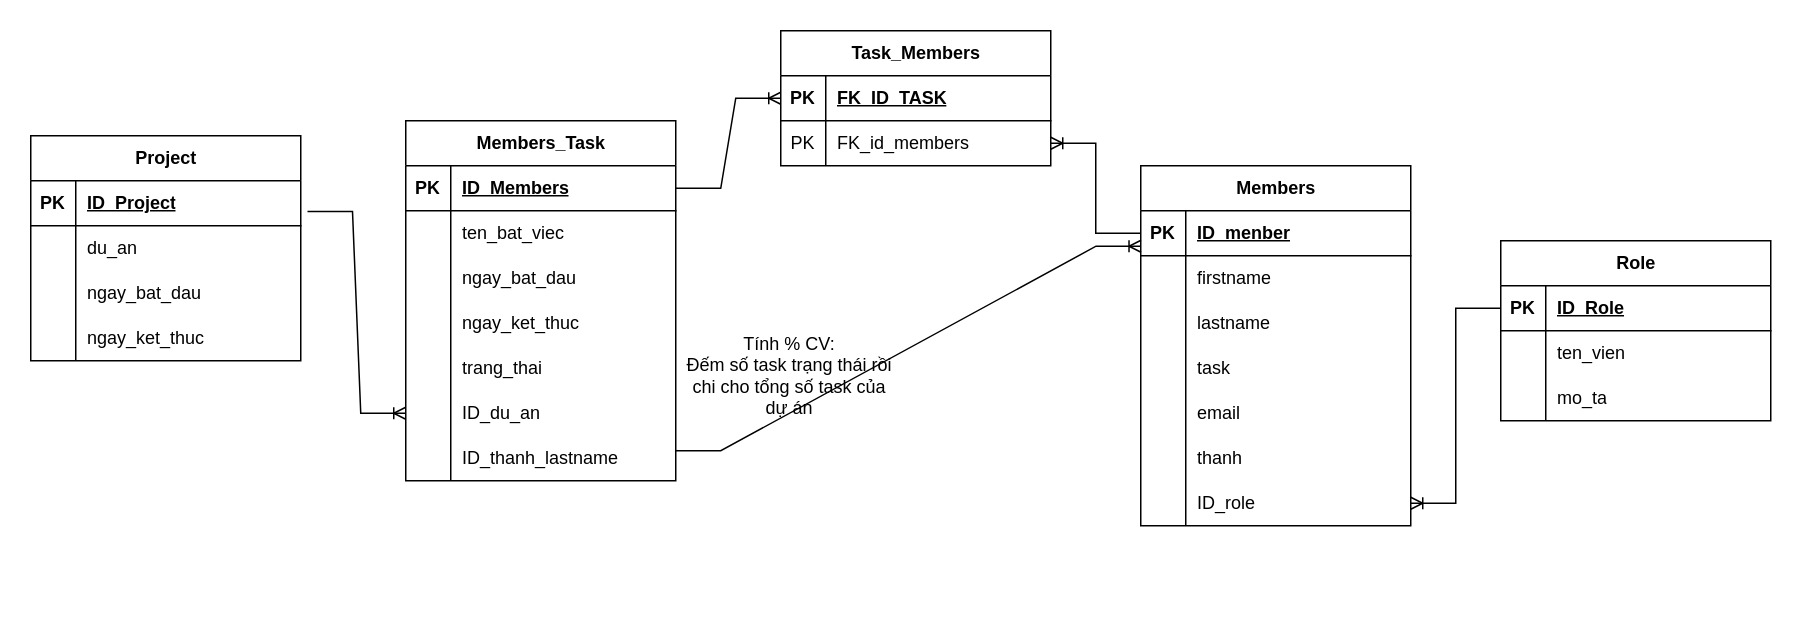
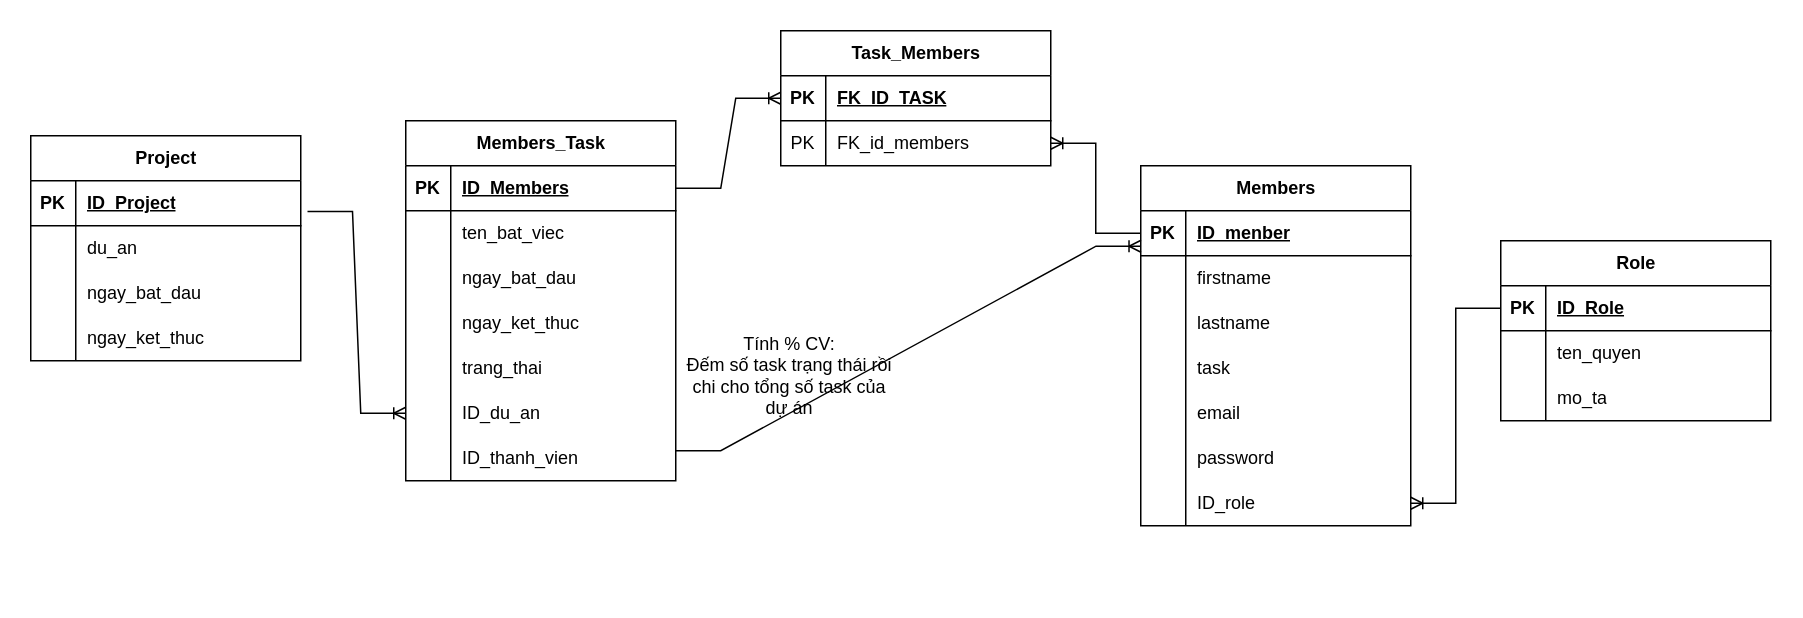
node "ten_vien": label "ten_vien" -> "ten_quyen"
node "ID_thanh_lastname": label "ID_thanh_lastname" -> "ID_thanh_vien"
node "thanh": label "thanh" -> "password"
